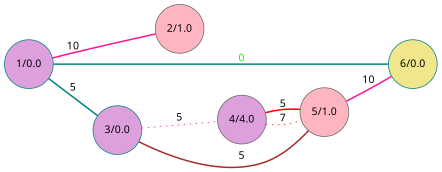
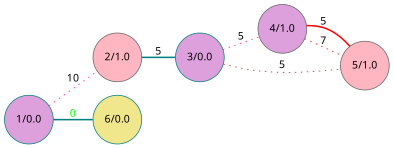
edge "2/1.0" -- "1/0.0": style bold -> dotted
edge "6/0.0" -- "5/1.0": removed, label "10"
edge "1/0.0" -- "3/0.0": now "2/1.0" -- "3/0.0"
node "4/4.0": label "4/4.0" -> "4/1.0"
edge "5/1.0" -- "3/0.0": style bold -> dotted
